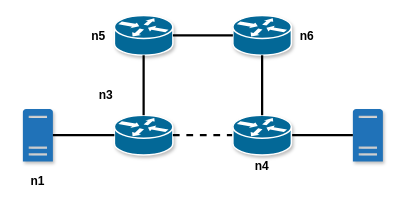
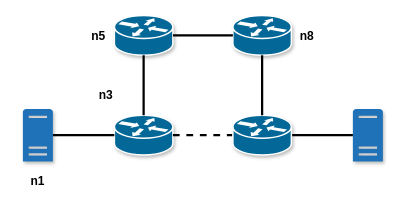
node "n6": label "n6" -> "n8"
node "n4": removed
